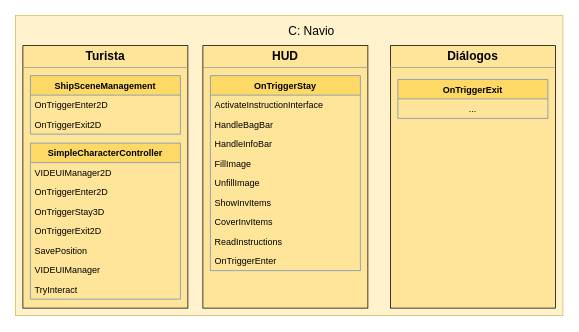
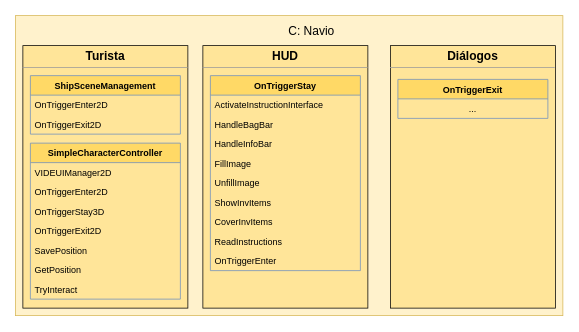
node "VIDEUIManager": label "VIDEUIManager" -> "GetPosition"
